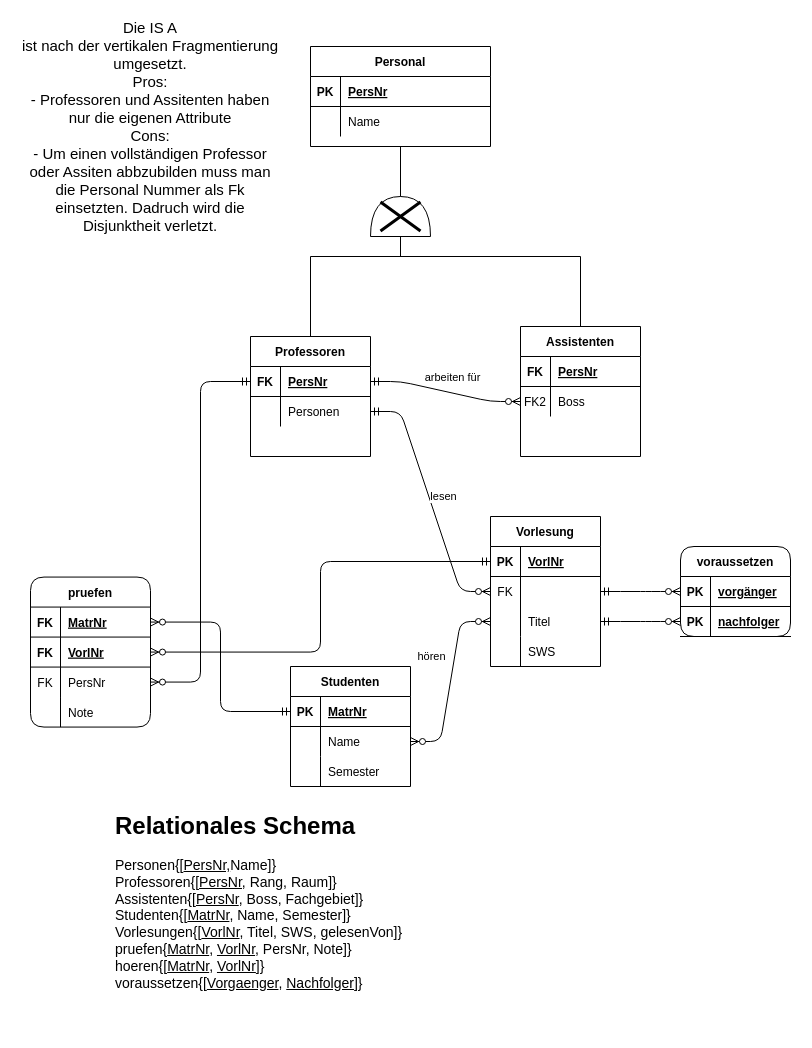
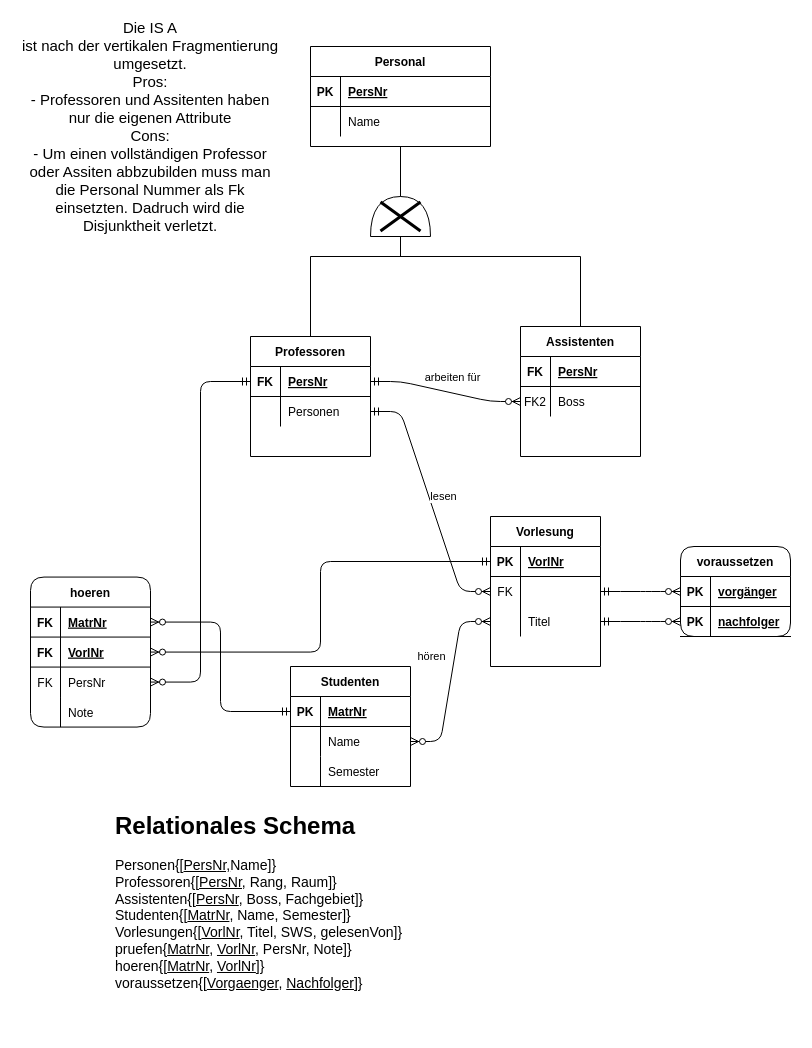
node "pruefen": label "pruefen" -> "hoeren"
node "SWS": removed
